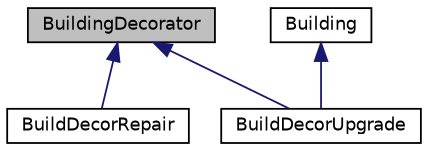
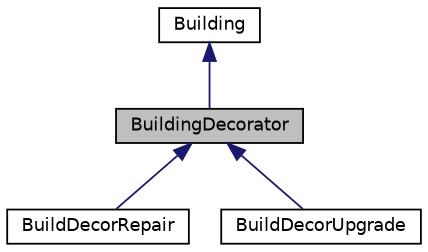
edge "BuildDecorUpgrade" -> "Building": now "BuildingDecorator" -> "Building"
